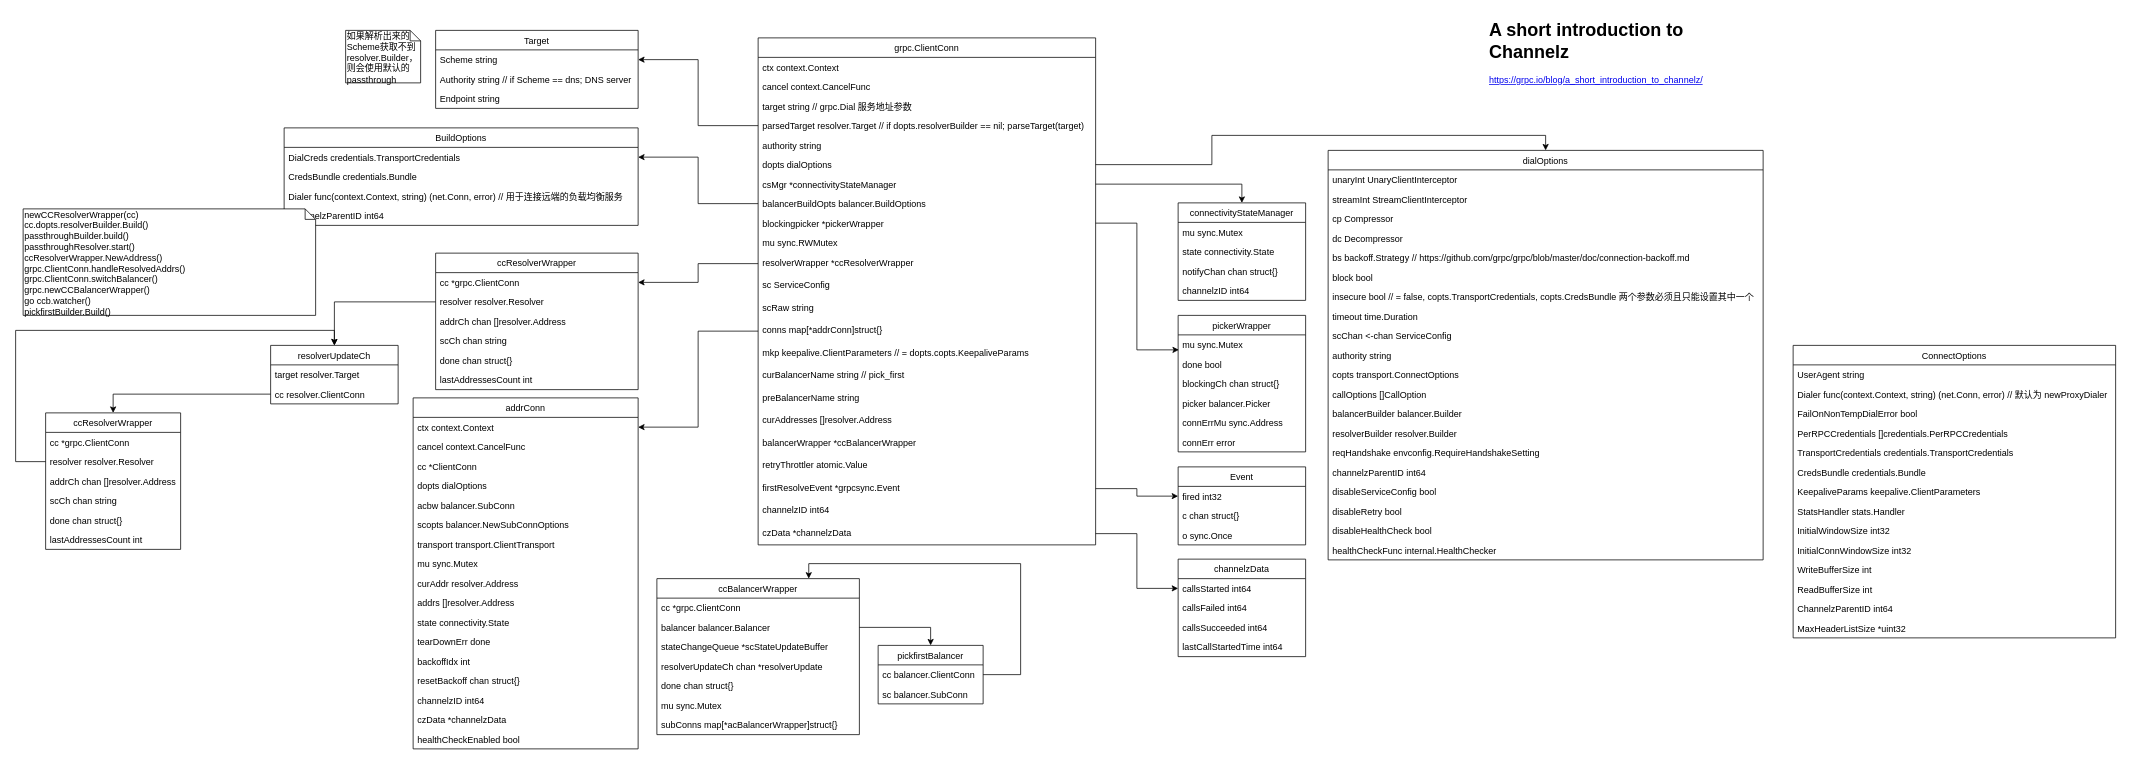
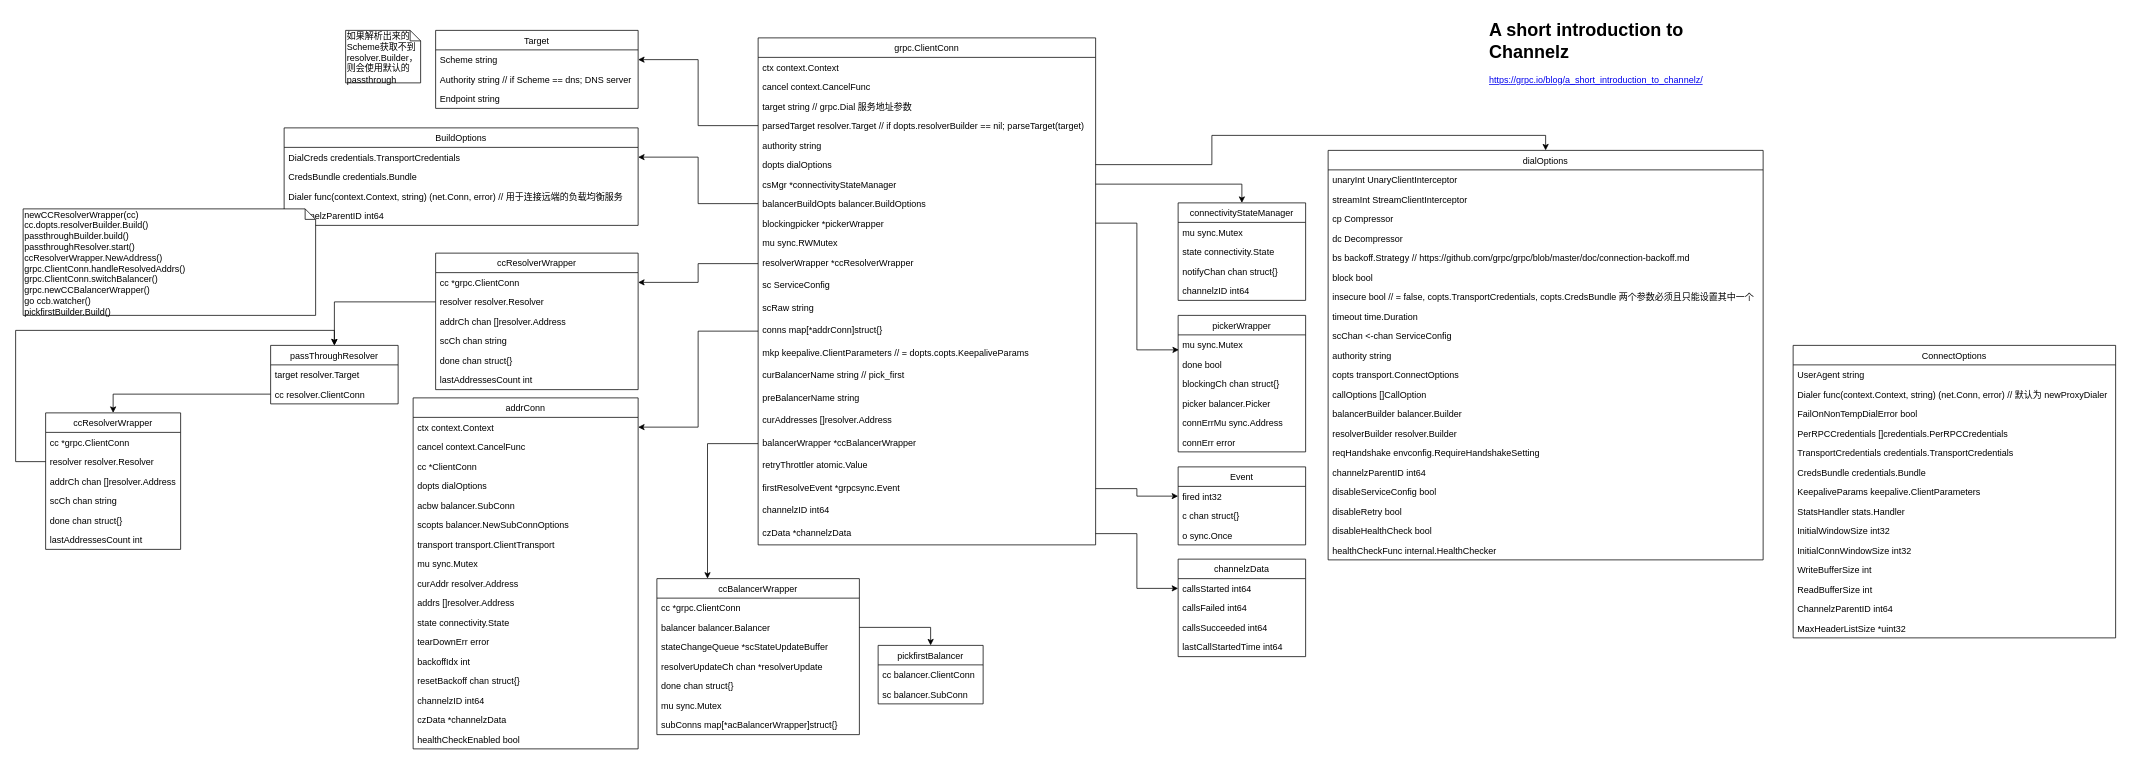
node "resolverUpdateCh": label "resolverUpdateCh" -> "passThroughResolver"
edge "balancerWrapper *ccBalancerWrapper" -> "ccBalancerWrapper": added
edge "cc balancer.ClientConn" -> "ccBalancerWrapper": removed
node "tearDownErr done": label "tearDownErr done" -> "tearDownErr error"
